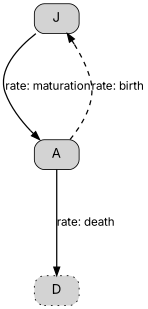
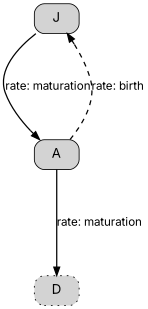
edge "A" -- "D": label "rate: death" -> "rate: maturation"
